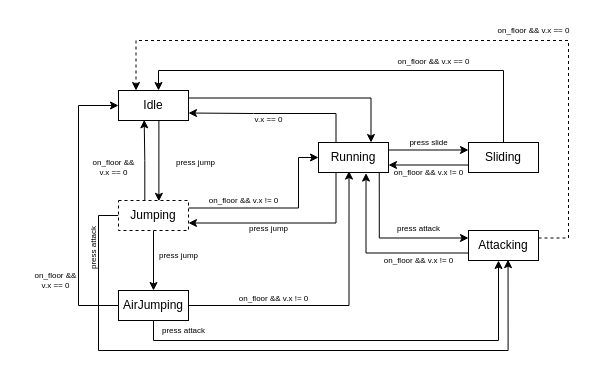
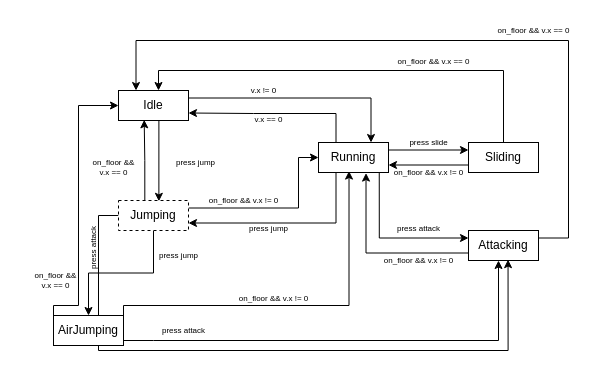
edge "Attacking" -> "Idle": style dashed -> solid
node "v.x != 0": added
node "AirJumping": moved (154, 306) -> (89, 331)
